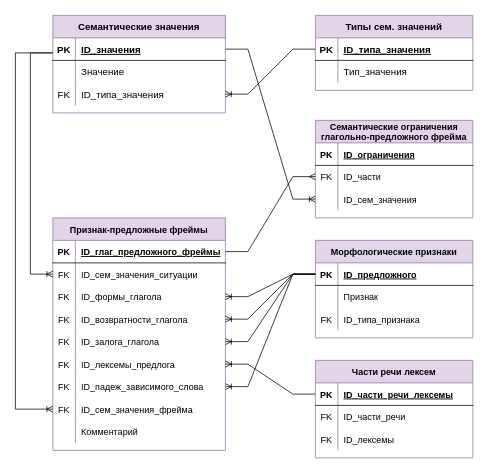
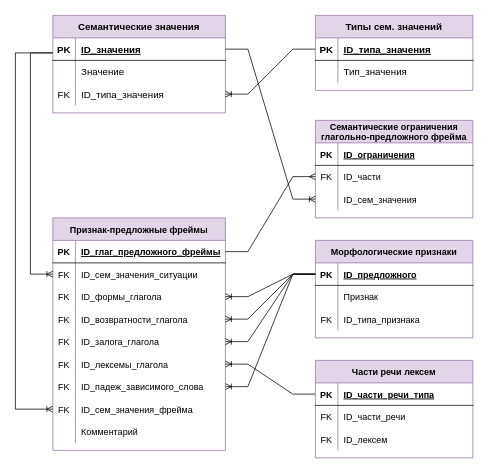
node "ID_лексемы_предлога": label "ID_лексемы_предлога" -> "ID_лексемы_глагола"
node "ID_части_речи_лексемы": label "ID_части_речи_лексемы" -> "ID_части_речи_типа"
node "ID_лексемы": label "ID_лексемы" -> "ID_лексем"
